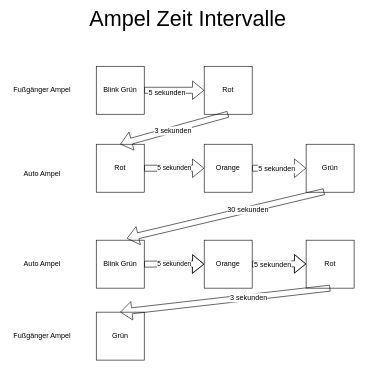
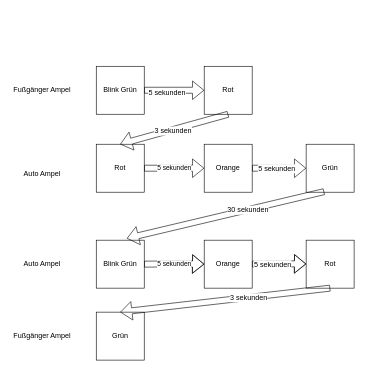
node "Ampel Zeit Intervalle": removed
